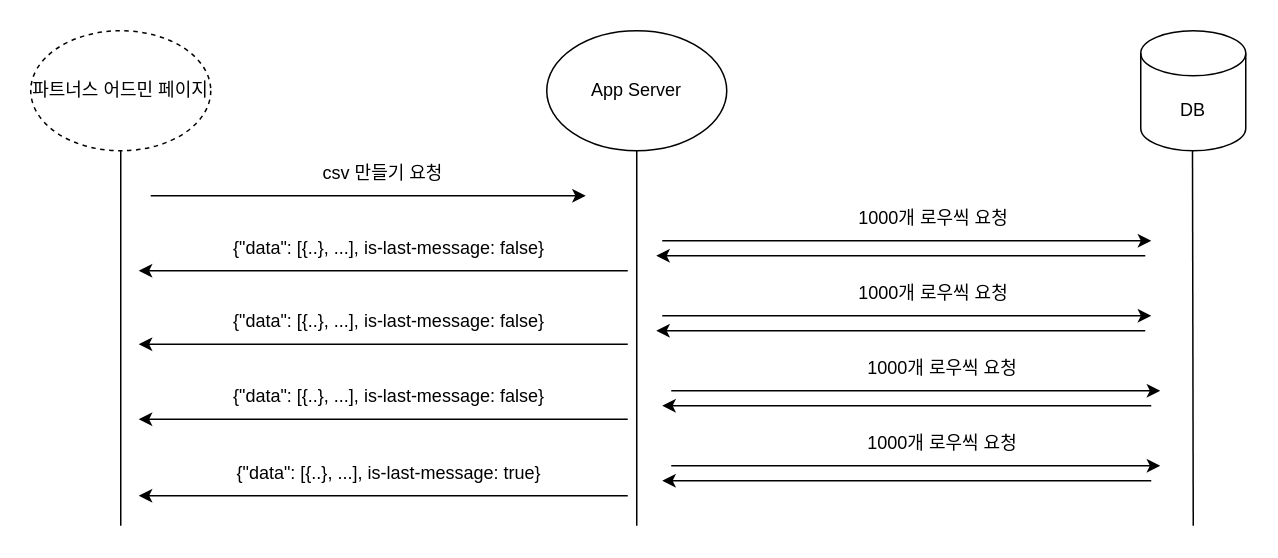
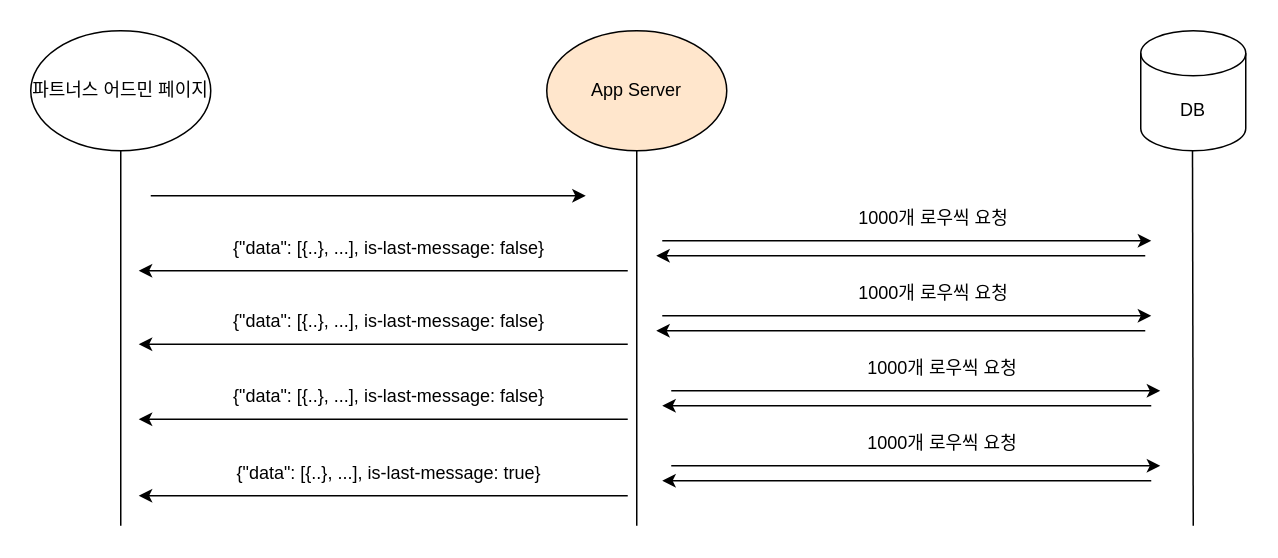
node "파트너스 어드민 페이지": style dashed -> solid
node "App Server": fillcolor #ffffff -> #ffe6cc
node "csv 만들기 요청": removed
